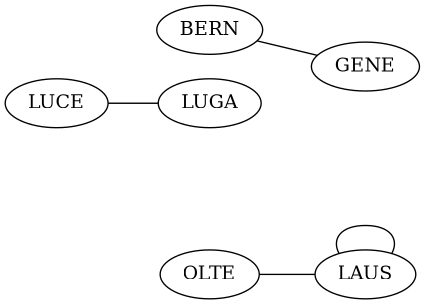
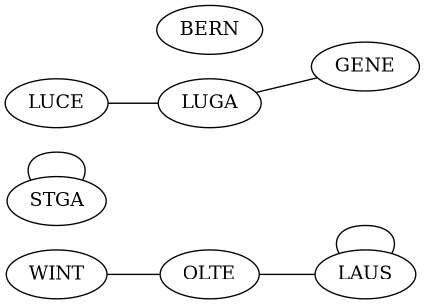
edge "BERN" -- "GENE": now "LUGA" -- "GENE"
node "STGA": added
node "WINT": added
